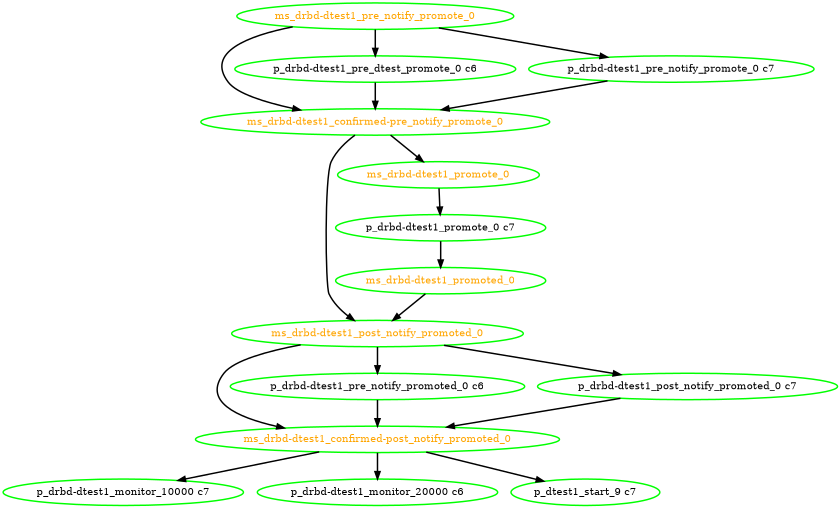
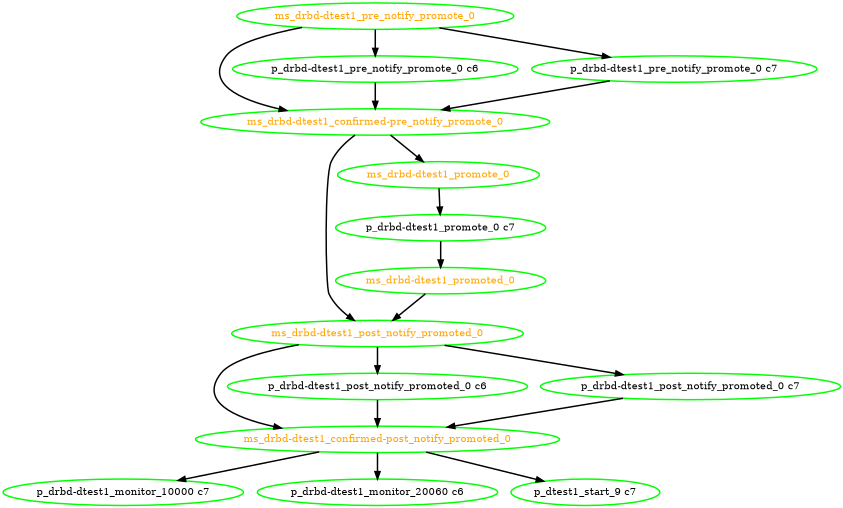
node "p_drbd-dtest1_pre_dtest_promote_0 c6": label "p_drbd-dtest1_pre_dtest_promote_0 c6" -> "p_drbd-dtest1_pre_notify_promote_0 c6"
node "p_drbd-dtest1_pre_notify_promoted_0 c6": label "p_drbd-dtest1_pre_notify_promoted_0 c6" -> "p_drbd-dtest1_post_notify_promoted_0 c6"
node "p_drbd-dtest1_monitor_20000 c6": label "p_drbd-dtest1_monitor_20000 c6" -> "p_drbd-dtest1_monitor_20060 c6"
